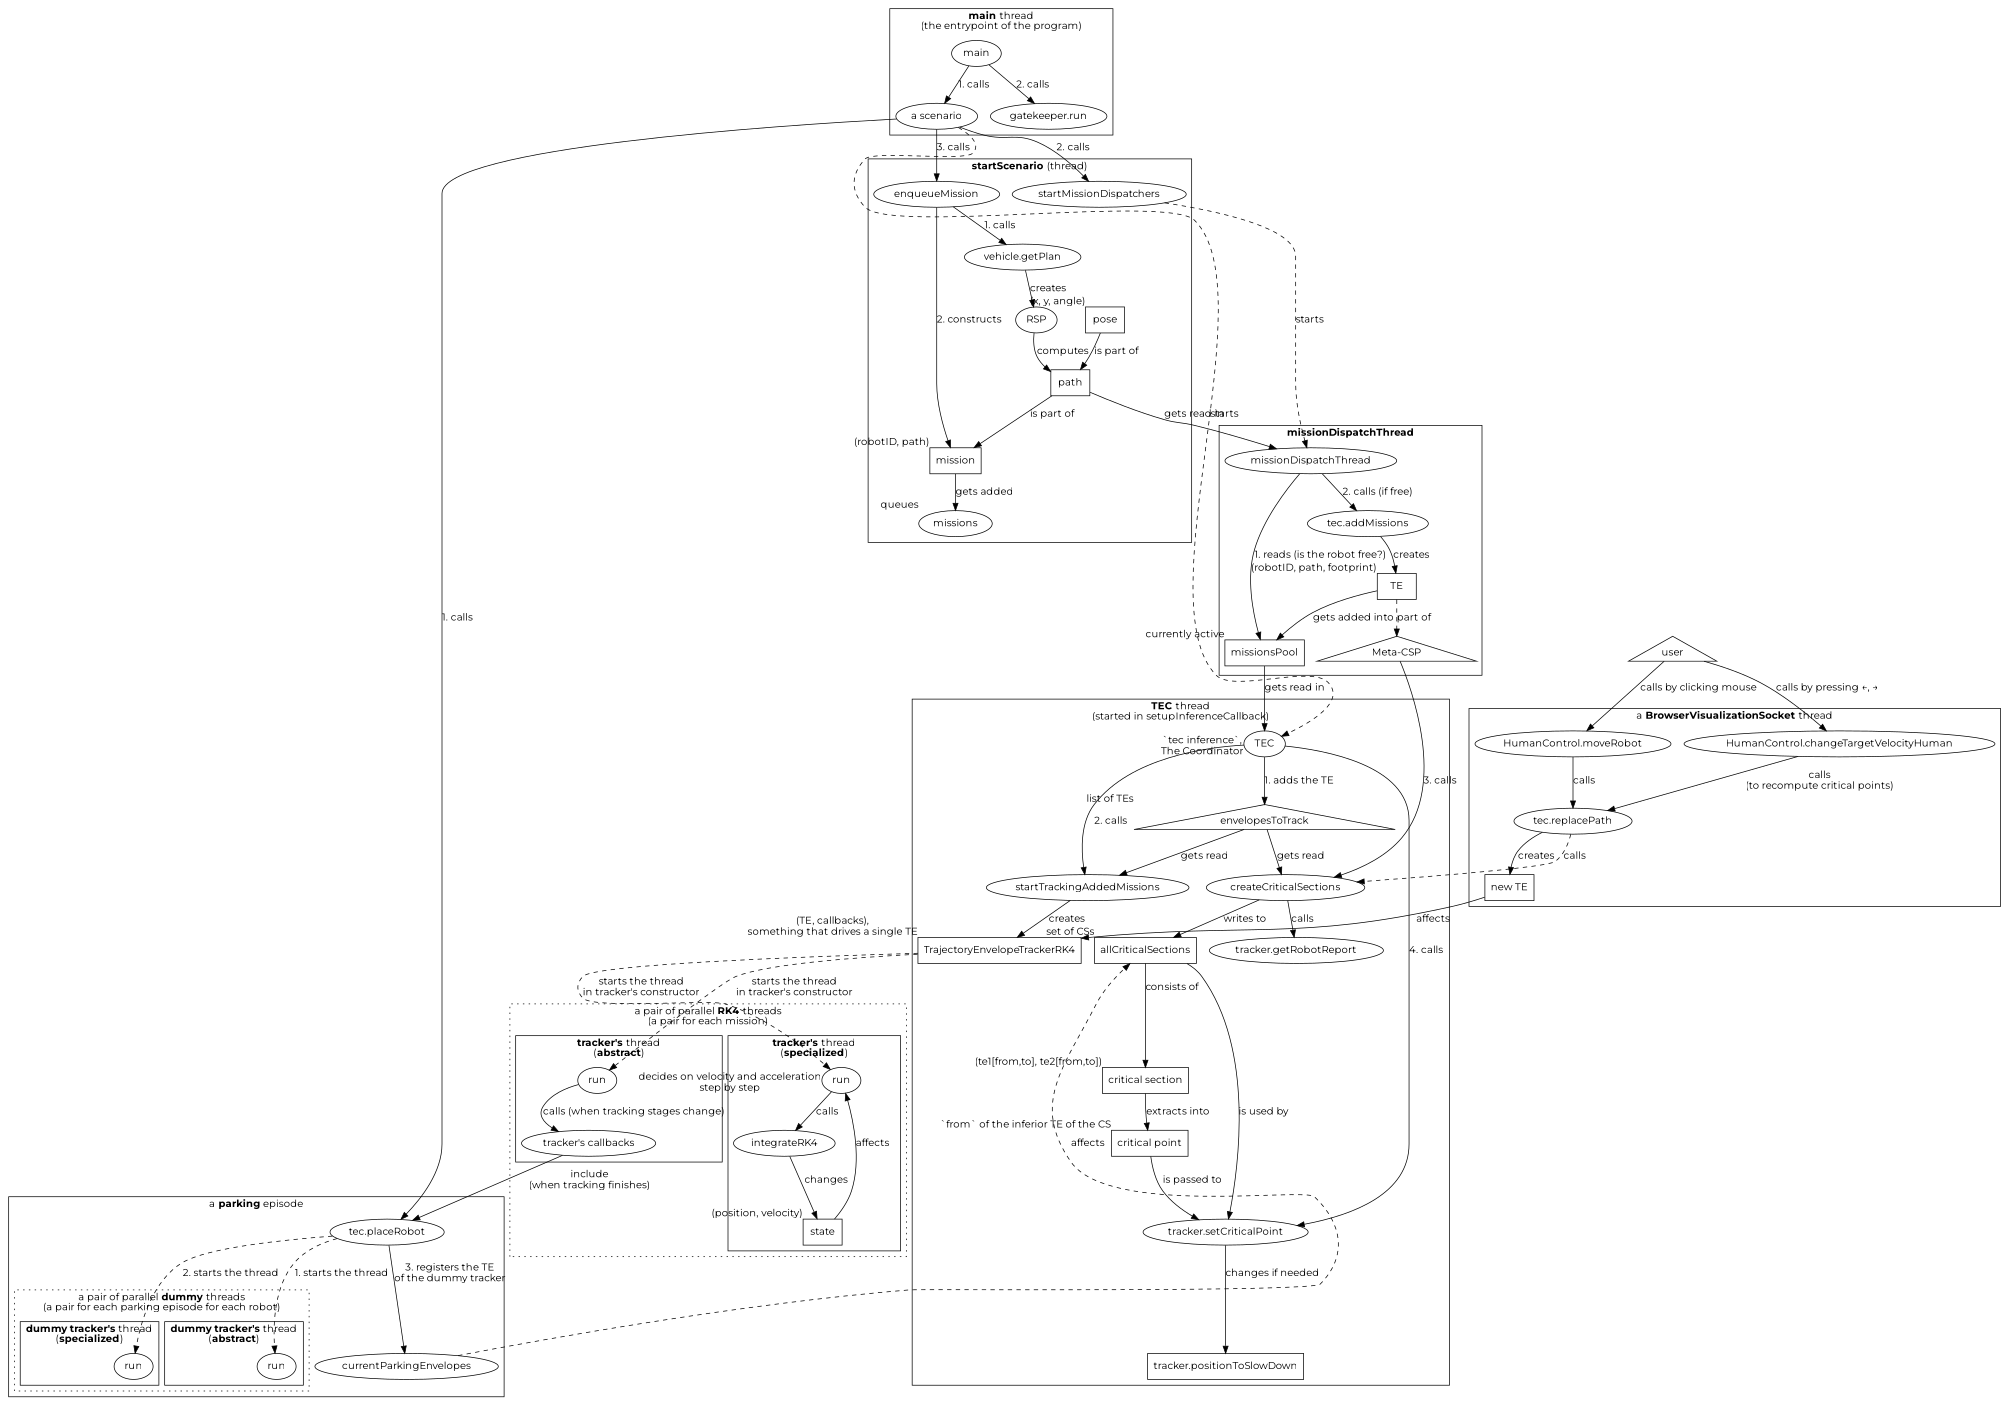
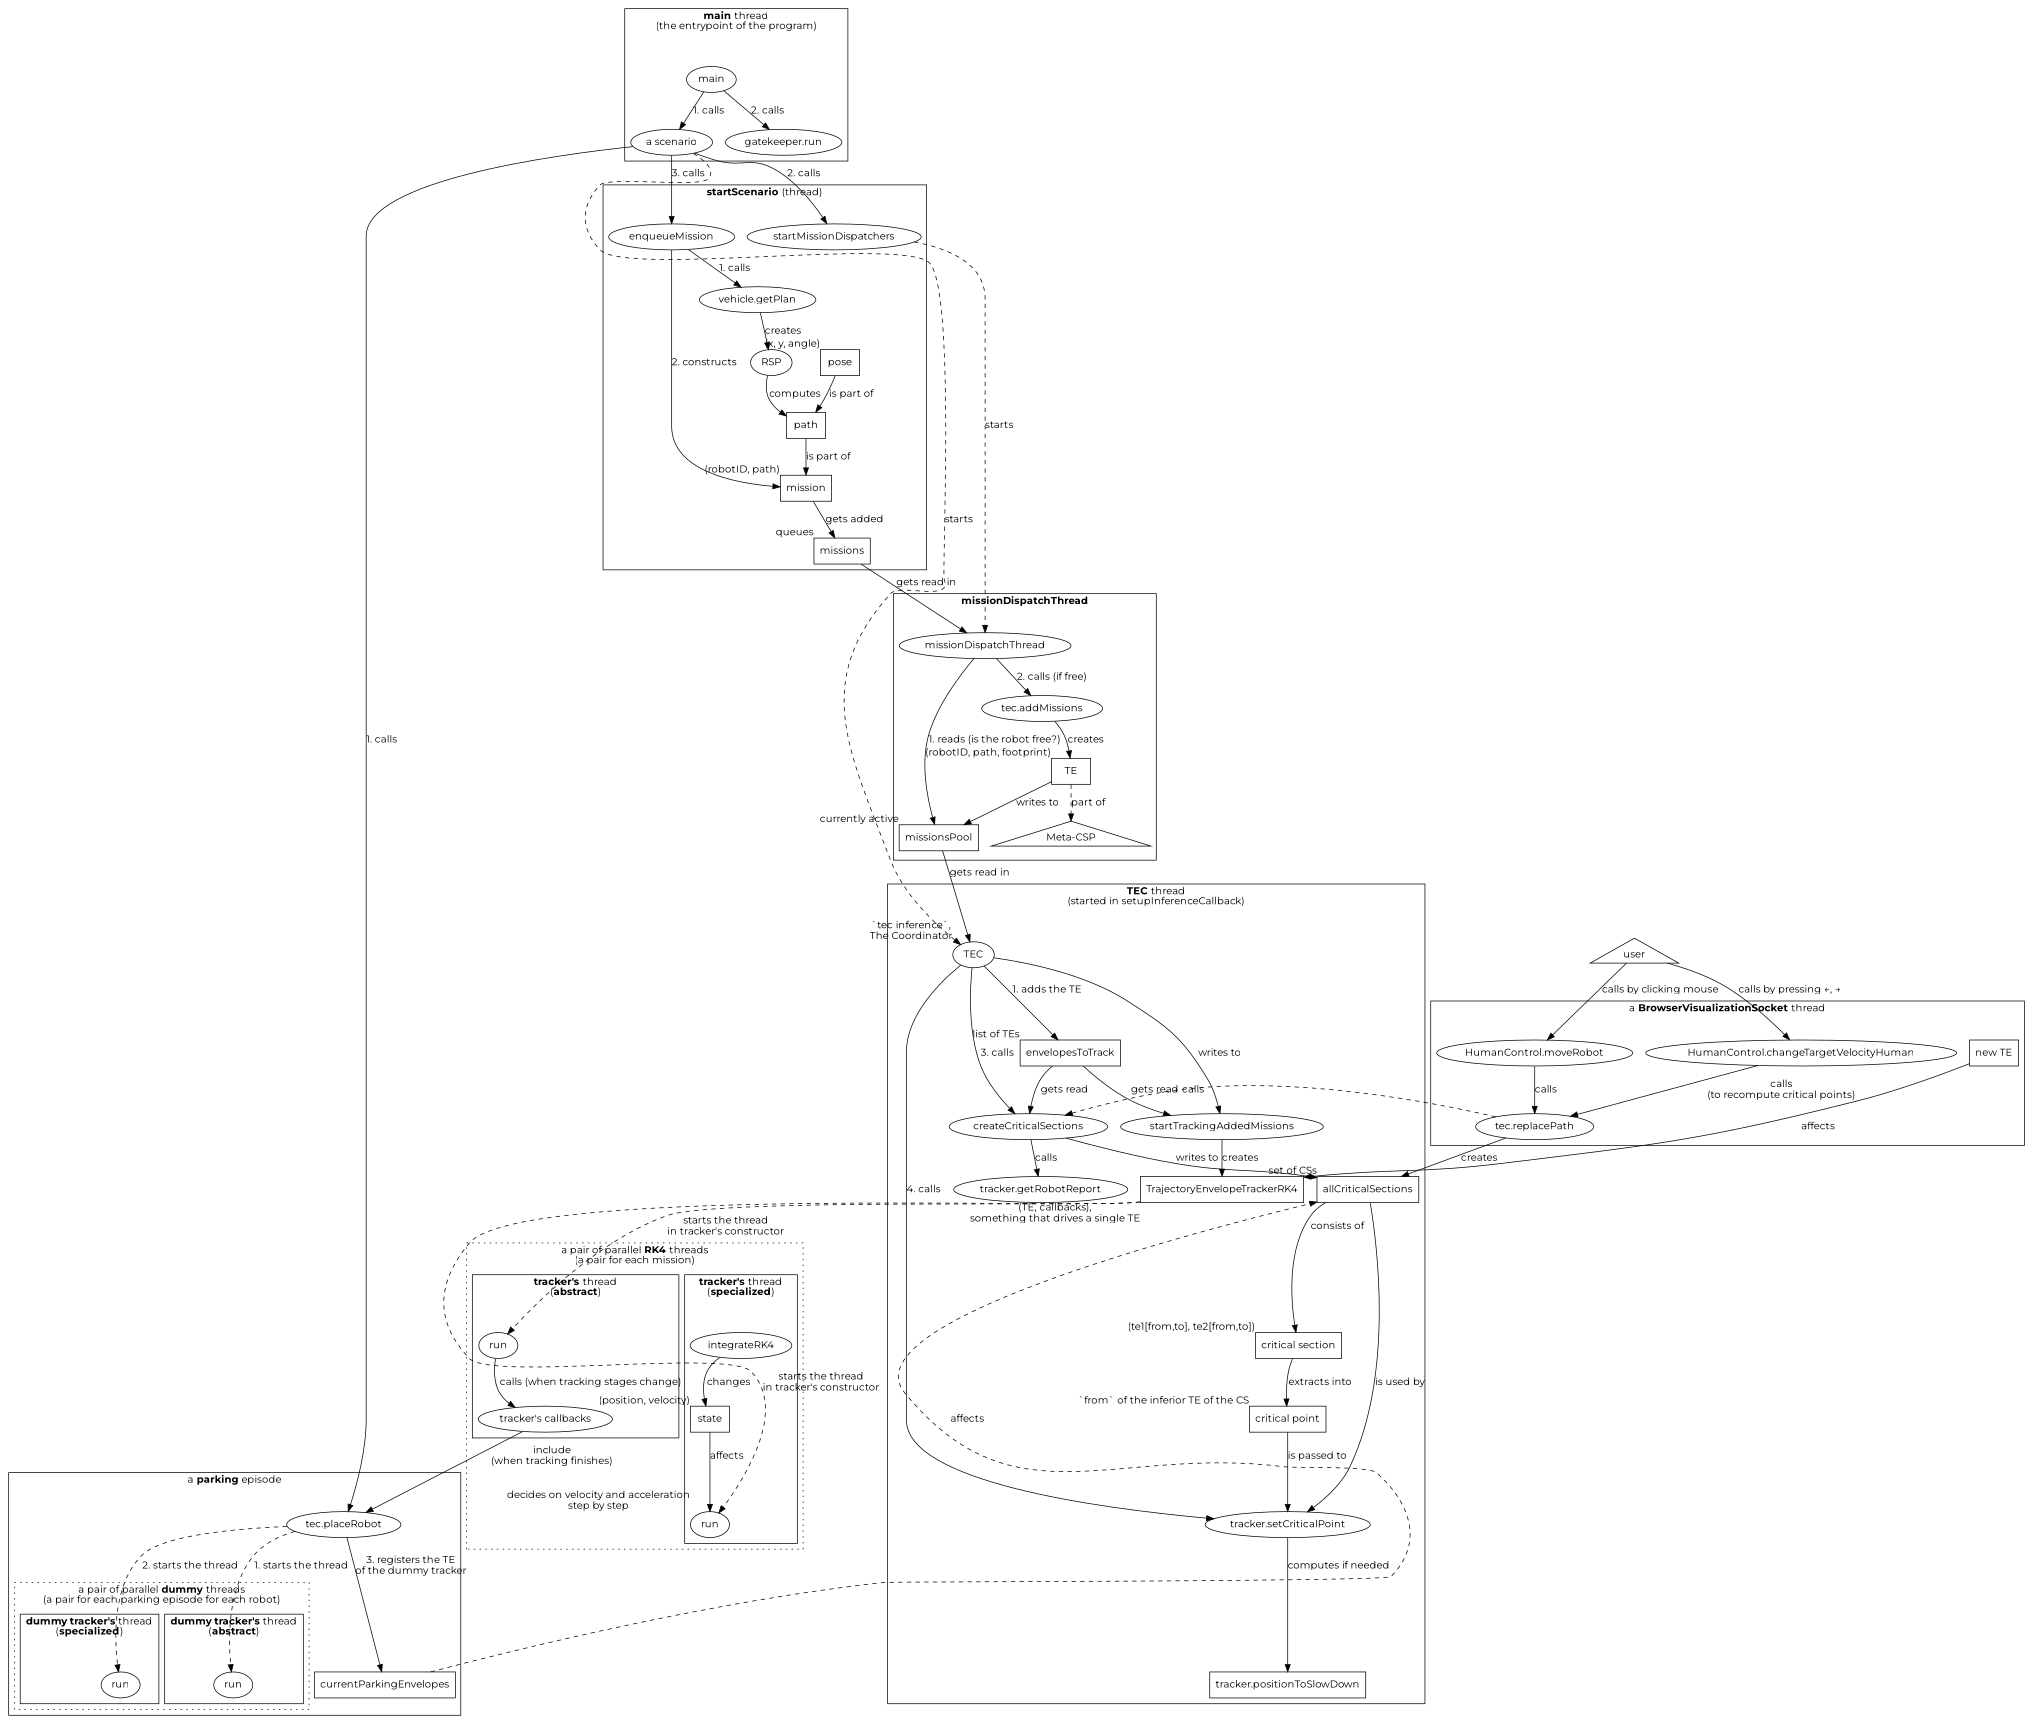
edge "path" -> "missionDispatchThread": now "missions queues" -> "missionDispatchThread"
node "missions queues": shape ellipse -> box
edge "TE (robotID, path, footprint)" -> "missionsPool currently active": label "gets added into" -> "writes to"
edge "Meta-CSP" -> "createCriticalSections": now "TEC `tec inference`, The Coordinator" -> "createCriticalSections"
edge "TEC `tec inference`, The Coordinator" -> "startTrackingAddedMissions": label "2. calls" -> "writes to"
node "envelopesToTrack list of TEs": shape triangle -> box
edge "tec.replacePath" -> "new TE": now "tec.replacePath" -> "allCriticalSections set of CSs"
edge "run decides on velocity and acceleration step by step" -> "integrateRK4": removed, label "calls"
edge "tracker.setCriticalPoint" -> "tracker.positionToSlowDown": label "changes if needed" -> "computes if needed"
node "currentParkingEnvelopes": shape ellipse -> box
